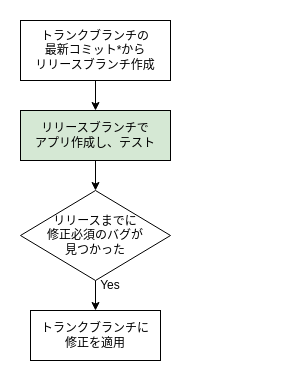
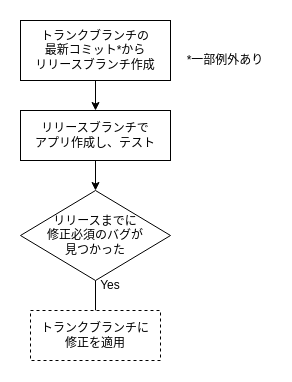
node "*一部例外あり": added
node "リリースブランチで アプリ作成し、テスト": fillcolor #d5e8d4 -> #ffffff
edge "リリースまでに 修正必須のバグが 見つかった" -> "トランクブランチに 修正を適用": arrowhead classic -> none
node "トランクブランチに 修正を適用": style solid -> dashed
